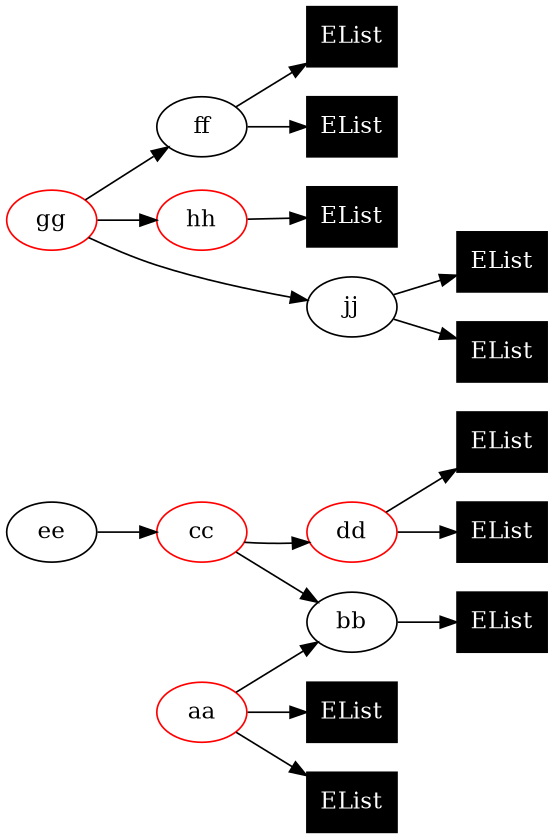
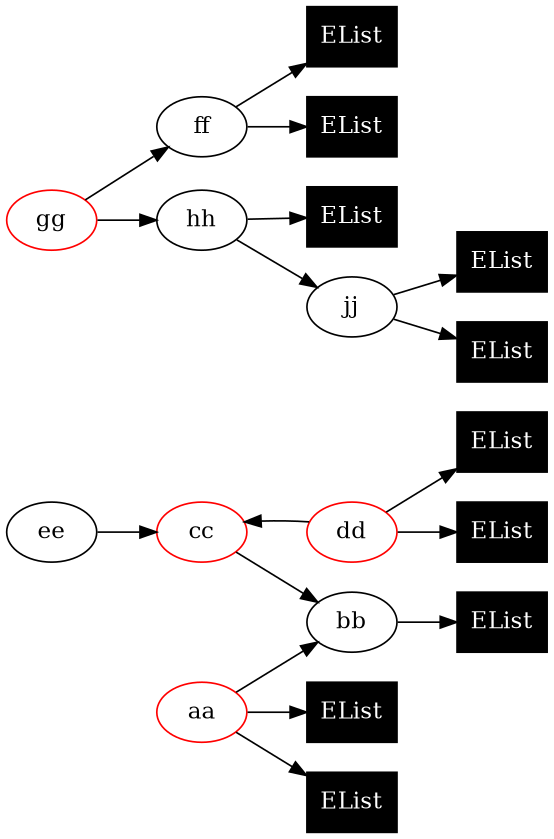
node "hh": color red -> black
edge "gg" -> "jj": now "hh" -> "jj"
edge "cc" -> "dd": reversed
